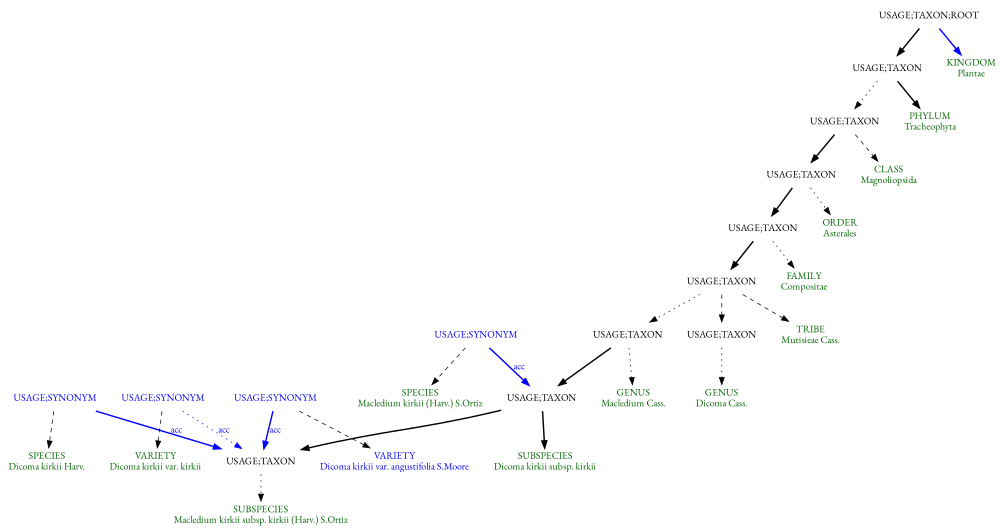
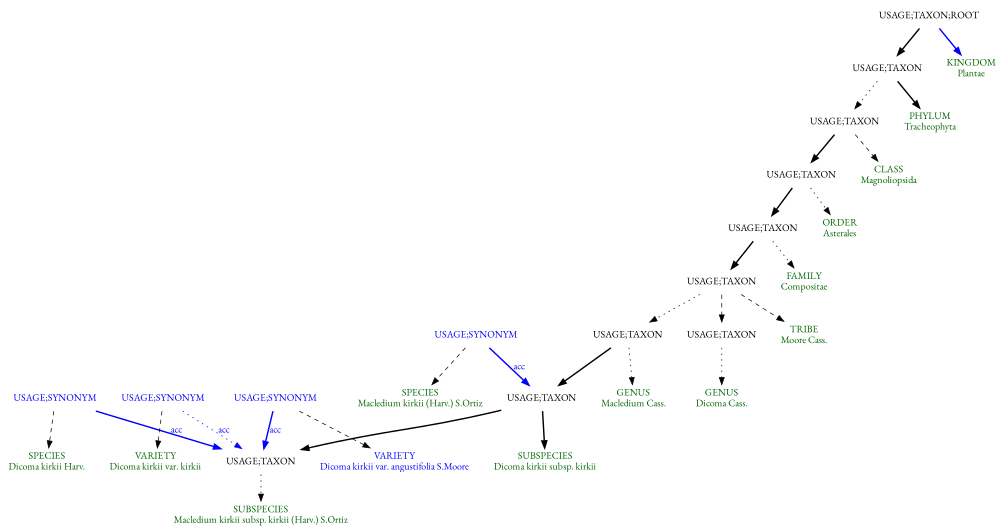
node "TRIBE Mutisieae Cass.": label "TRIBE Mutisieae Cass." -> "TRIBE Moore Cass."
